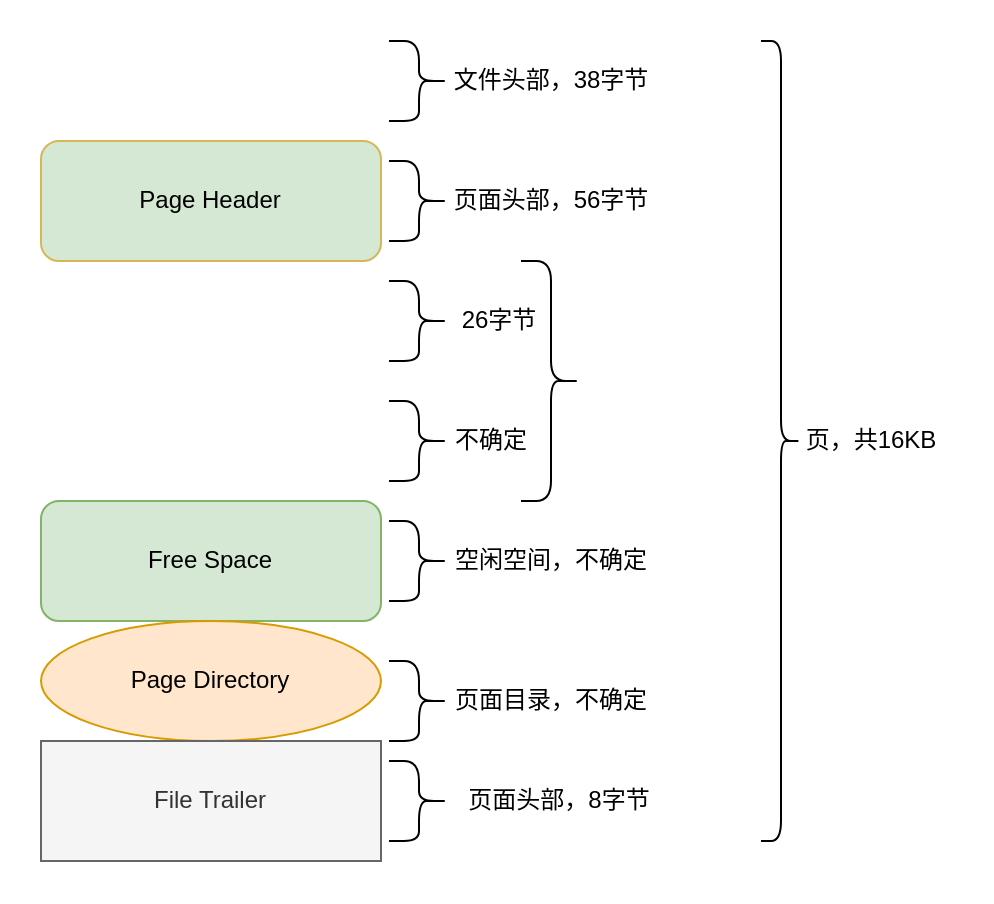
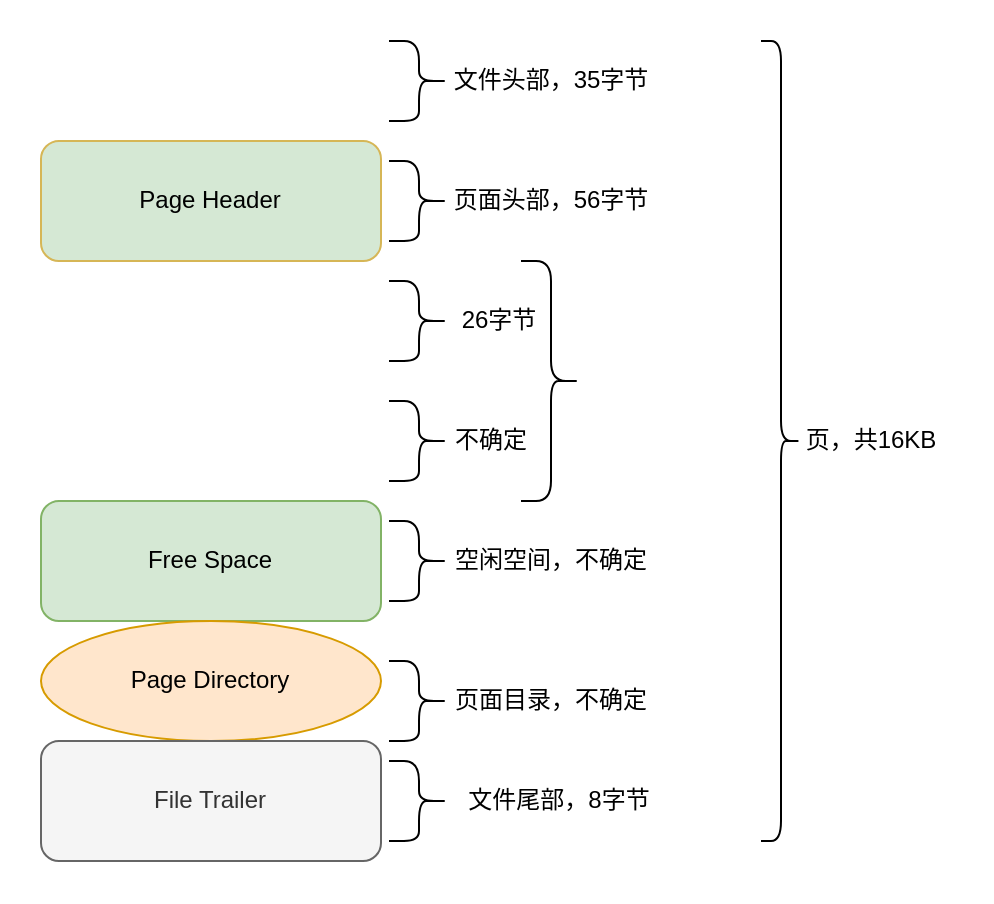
node "文件头部，38字节": label "文件头部，38字节" -> "文件头部，35字节"
node "File Trailer": shape rectangle -> rounded rectangle
node "页面头部，8字节": label "页面头部，8字节" -> "文件尾部，8字节"
